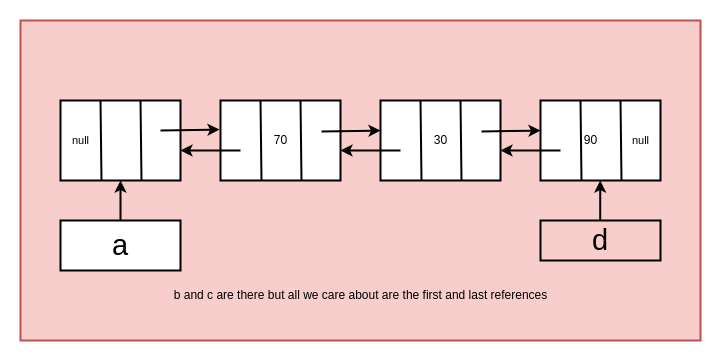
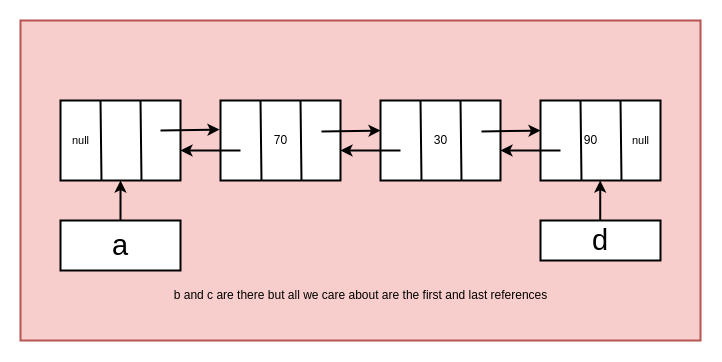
node "d": fillcolor #f8cecc -> #ffffff
